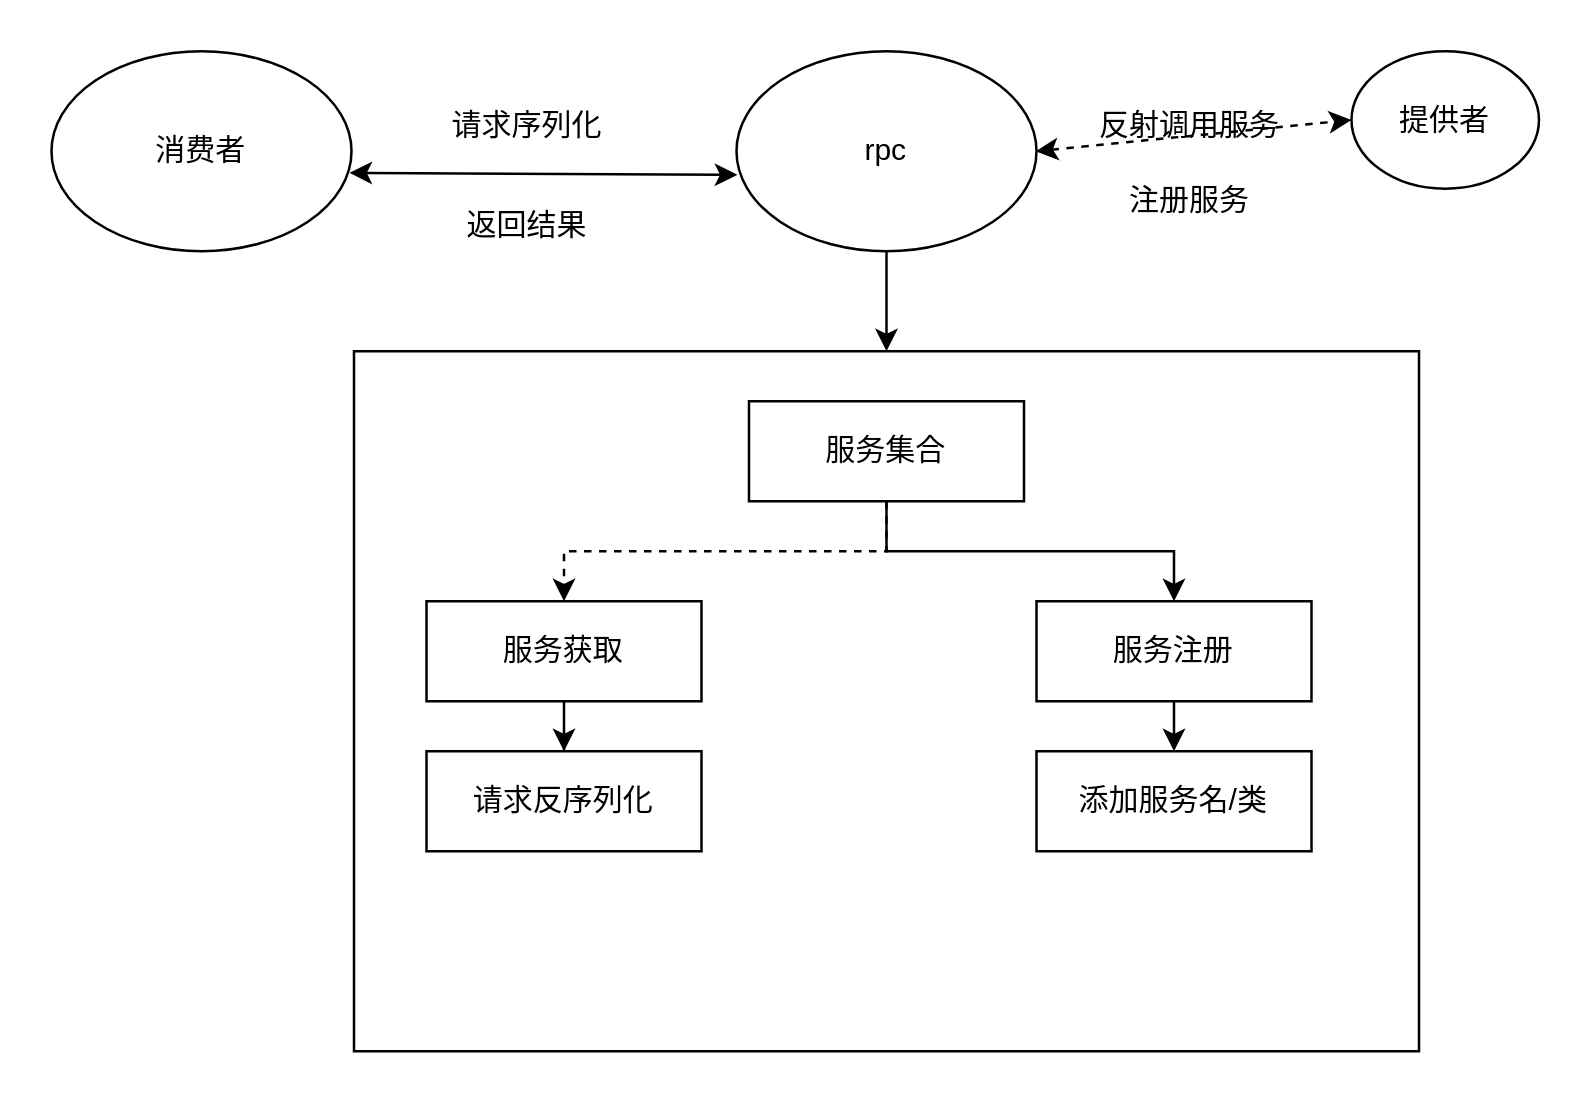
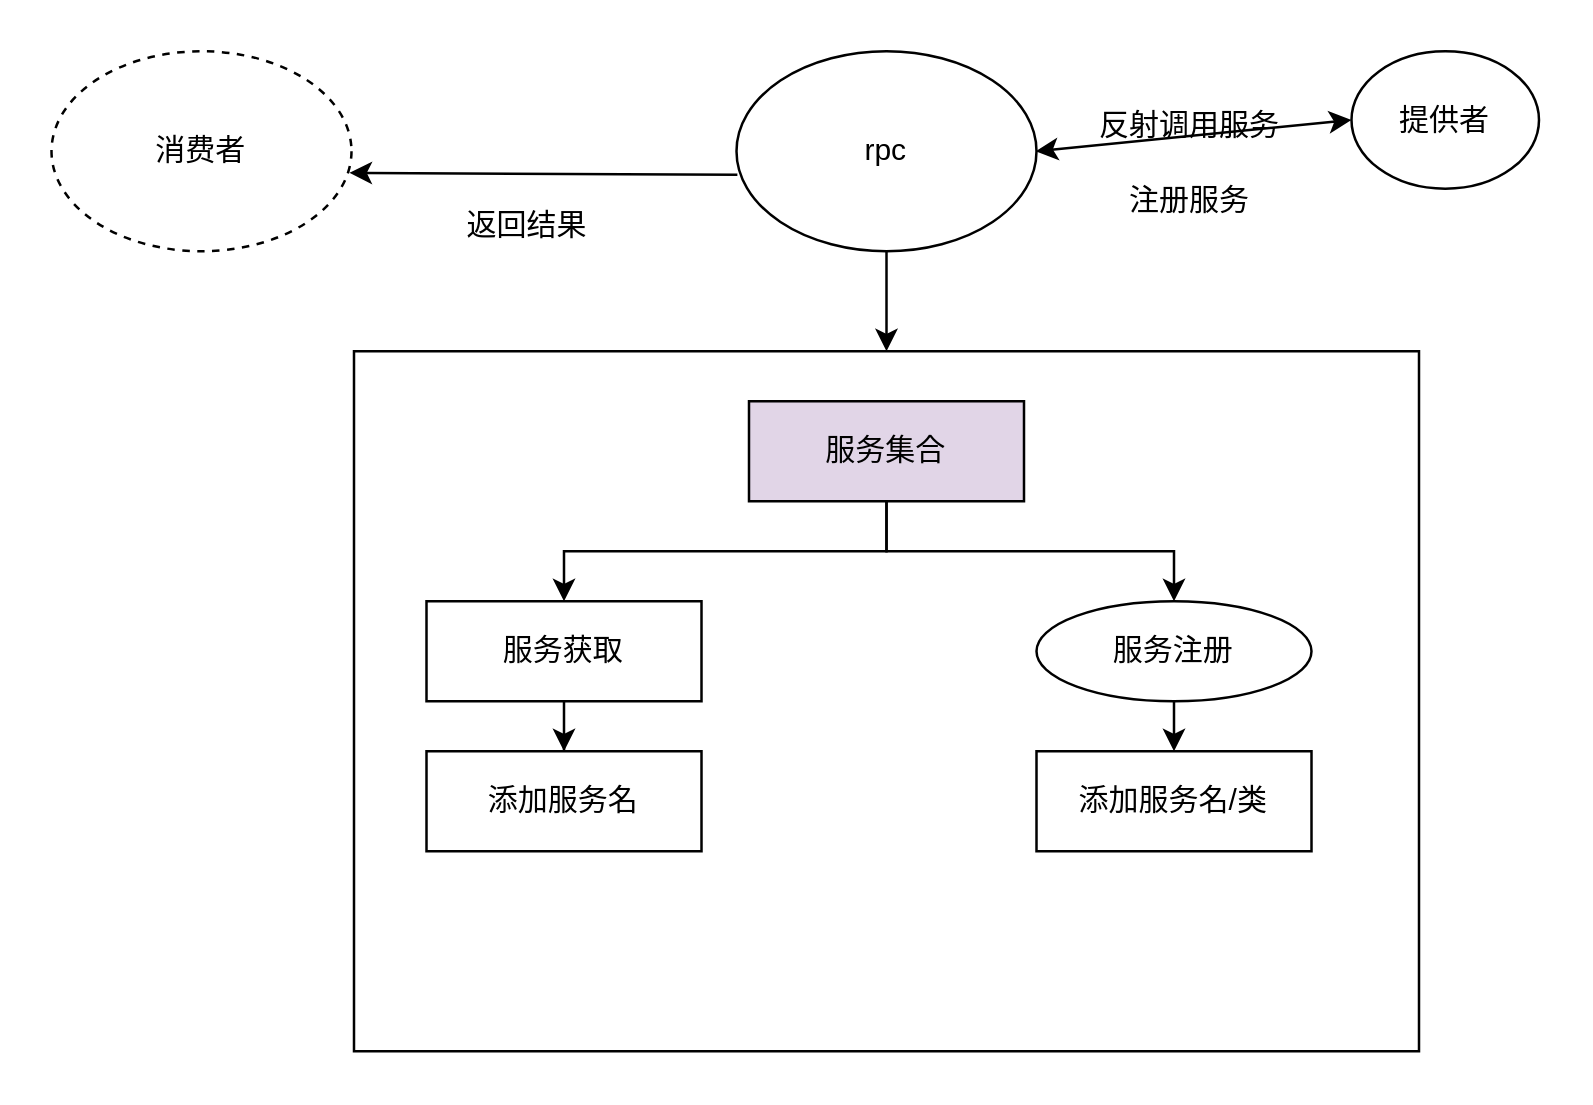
node "请求序列化": removed
edge "提供者" -- "rpc": style dashed -> solid
node "消费者": style solid -> dashed
edge "消费者" -- "rpc": arrowhead classic -> none
node "服务集合": fillcolor #ffffff -> #e1d5e7
edge "服务集合" -> "服务获取": style dashed -> solid
node "服务注册": shape rectangle -> ellipse
node "请求反序列化": label "请求反序列化" -> "添加服务名"
